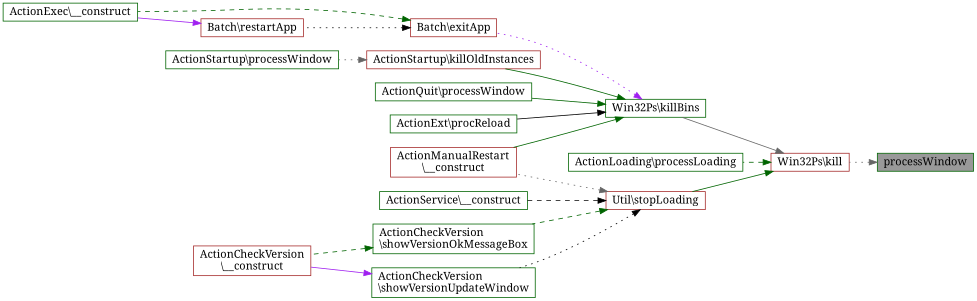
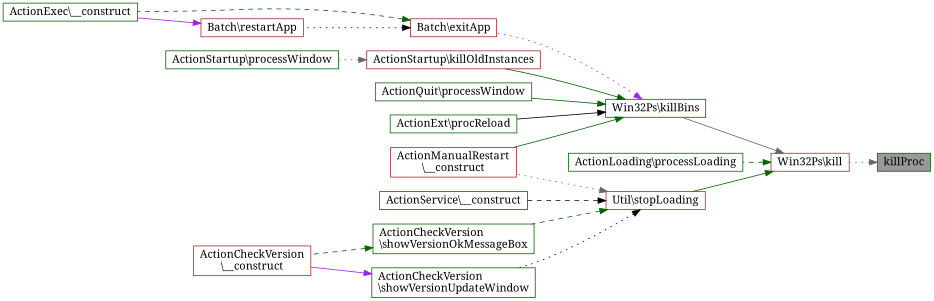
node "processWindow": label "processWindow" -> "killProc"
